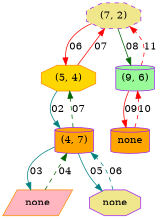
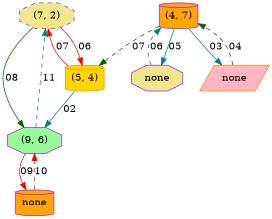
edge "(9, 6)" -> "(7, 2)": color red -> teal
node "(5, 4)": shape octagon -> cylinder
node "(9, 6)": shape cylinder -> octagon
edge "(5, 4)" -> "(4, 7)": now "(5, 4)" -> "(9, 6)"
